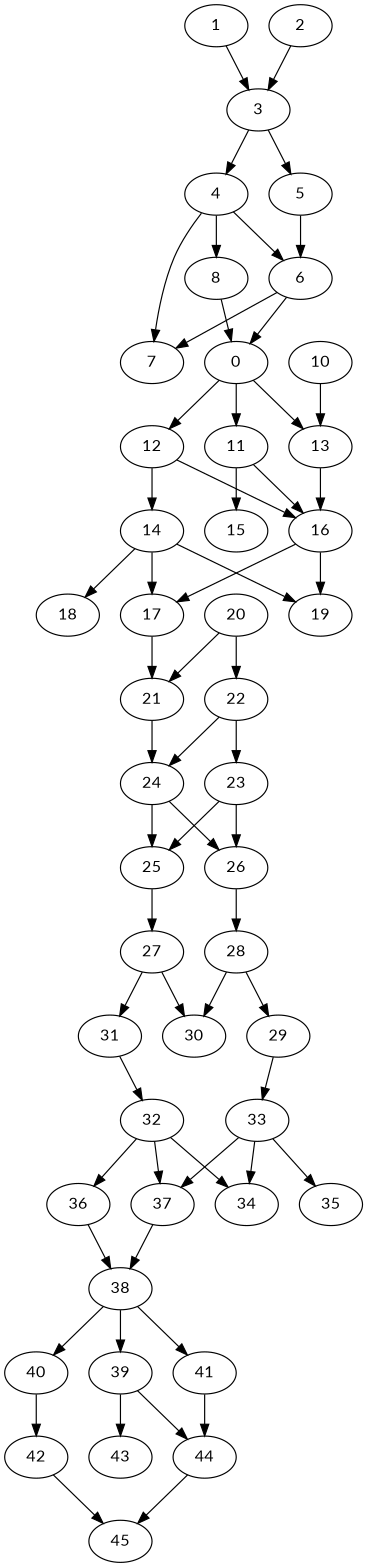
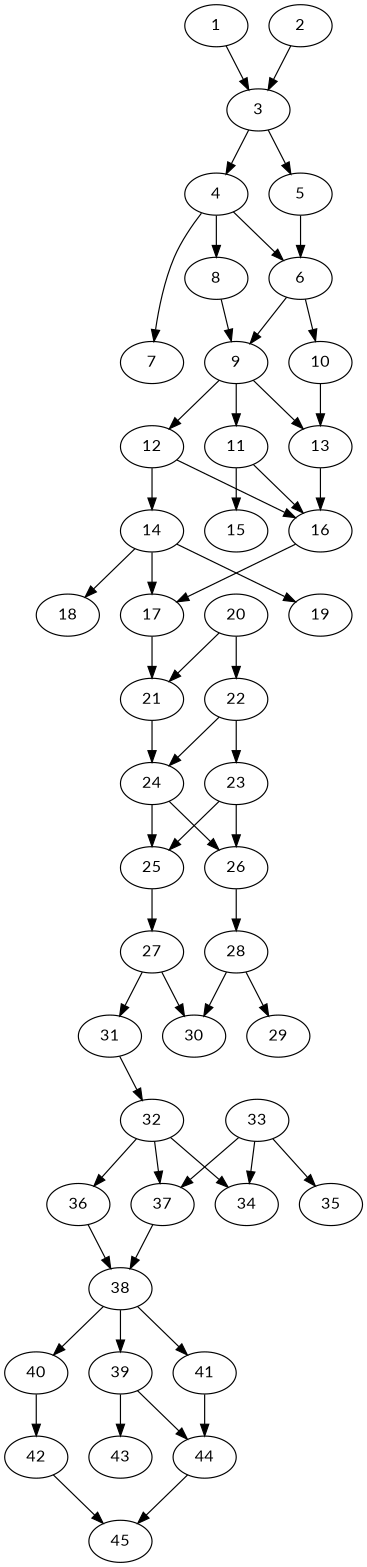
edge "6" -> "7": now "6" -> "10"
node "0": label "0" -> "9"
edge "16" -> "19": removed
edge "29" -> "33": removed
